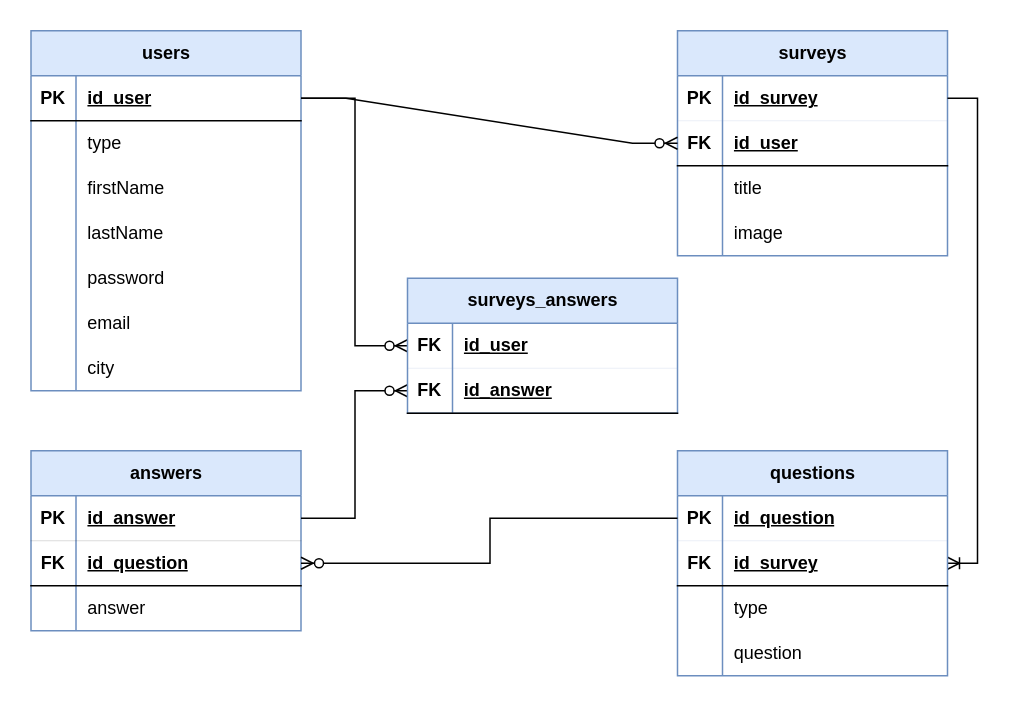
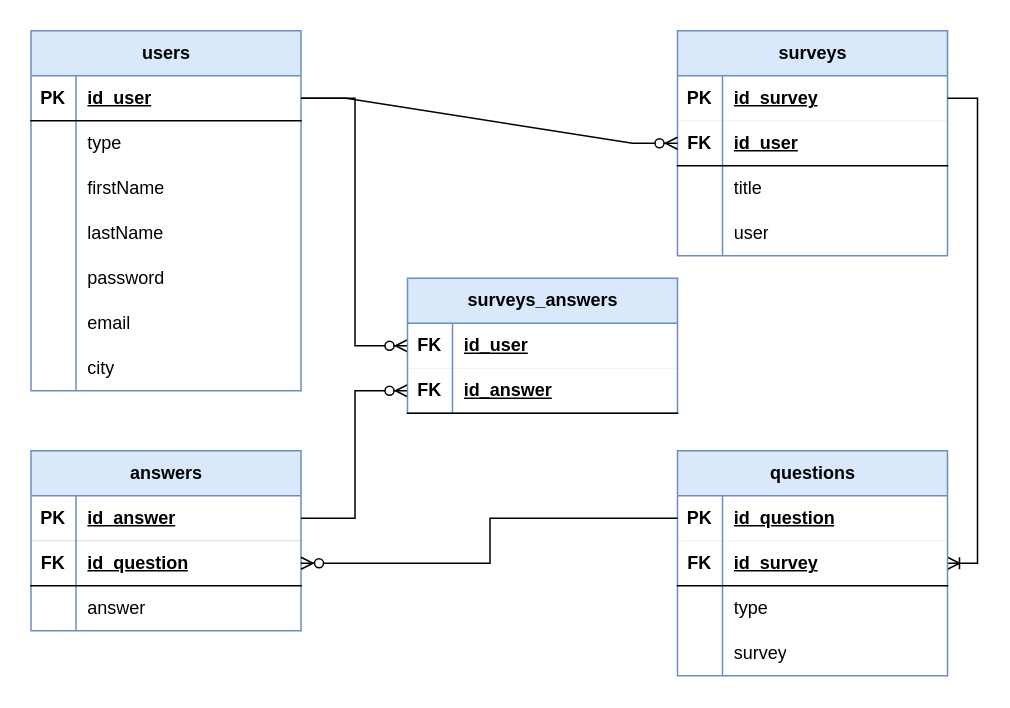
node "image": label "image" -> "user"
node "question": label "question" -> "survey"
